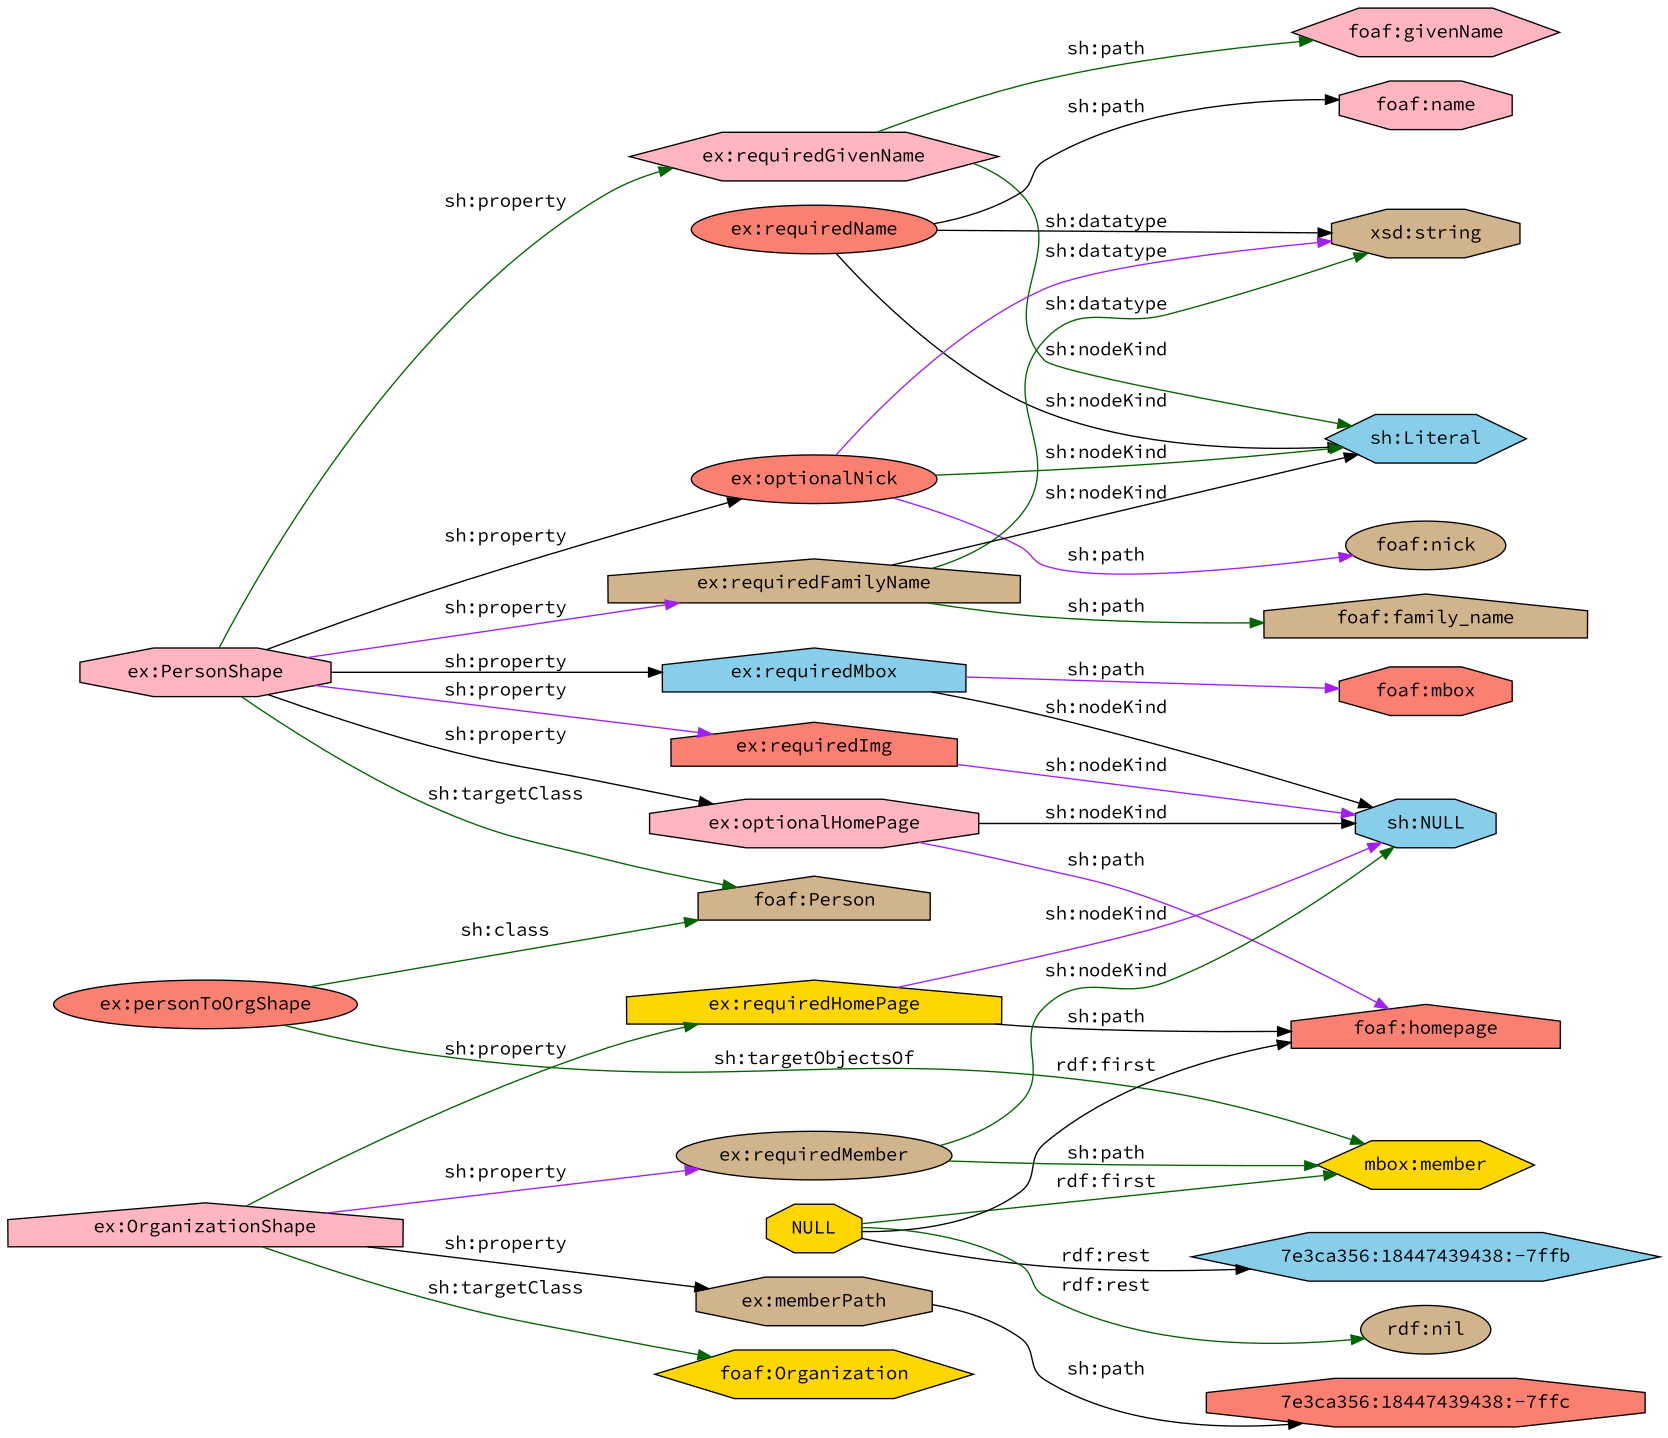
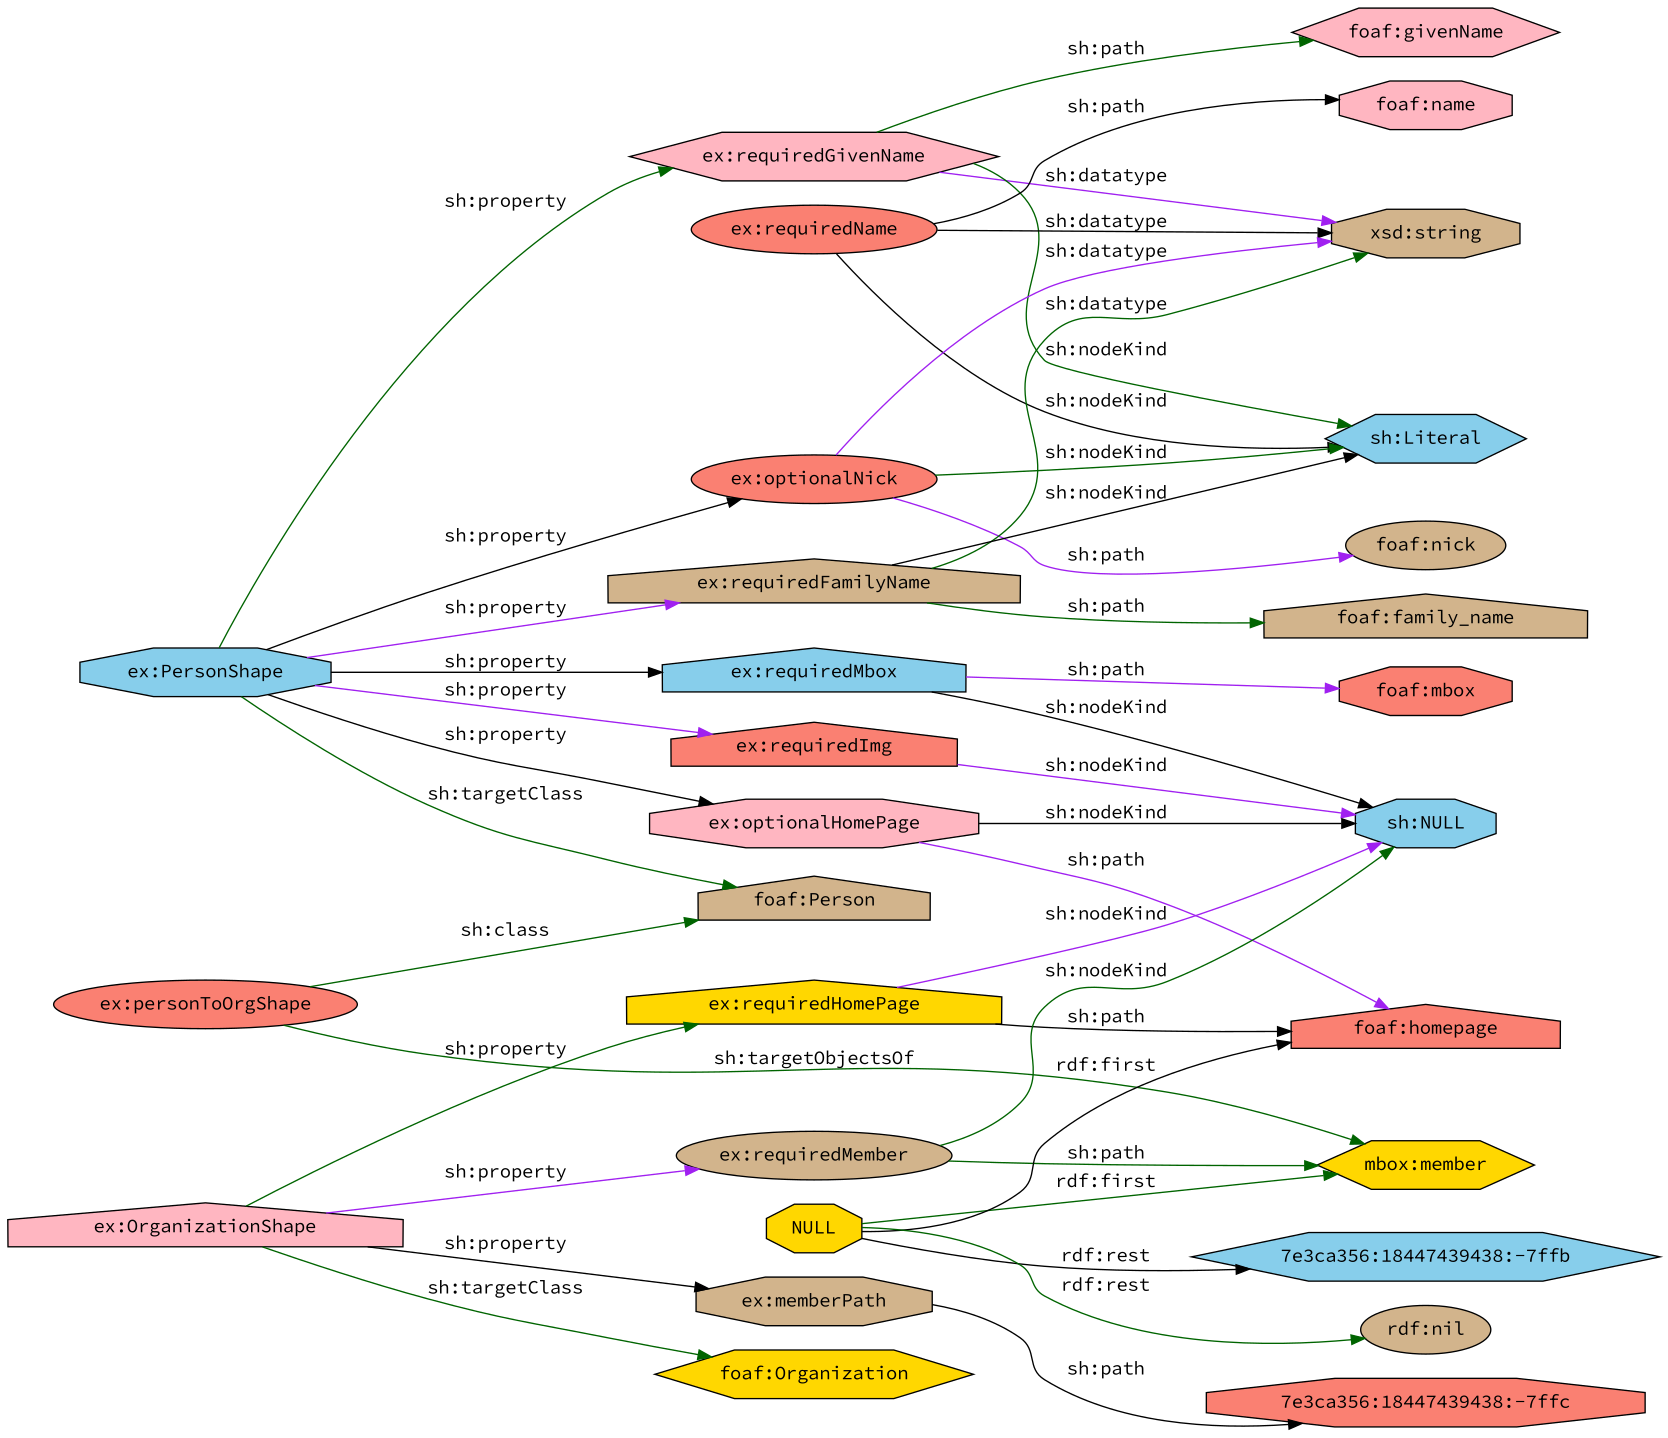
edge "ex:requiredGivenName" -> "xsd:string": added, label "sh:datatype"
node "ex:PersonShape": fillcolor lightpink -> skyblue
